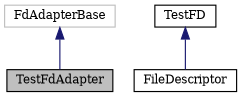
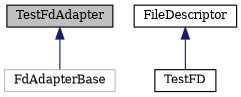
edge "TestFdAdapter" -> "FdAdapterBase": reversed
edge "FileDescriptor" -> "TestFD": reversed
